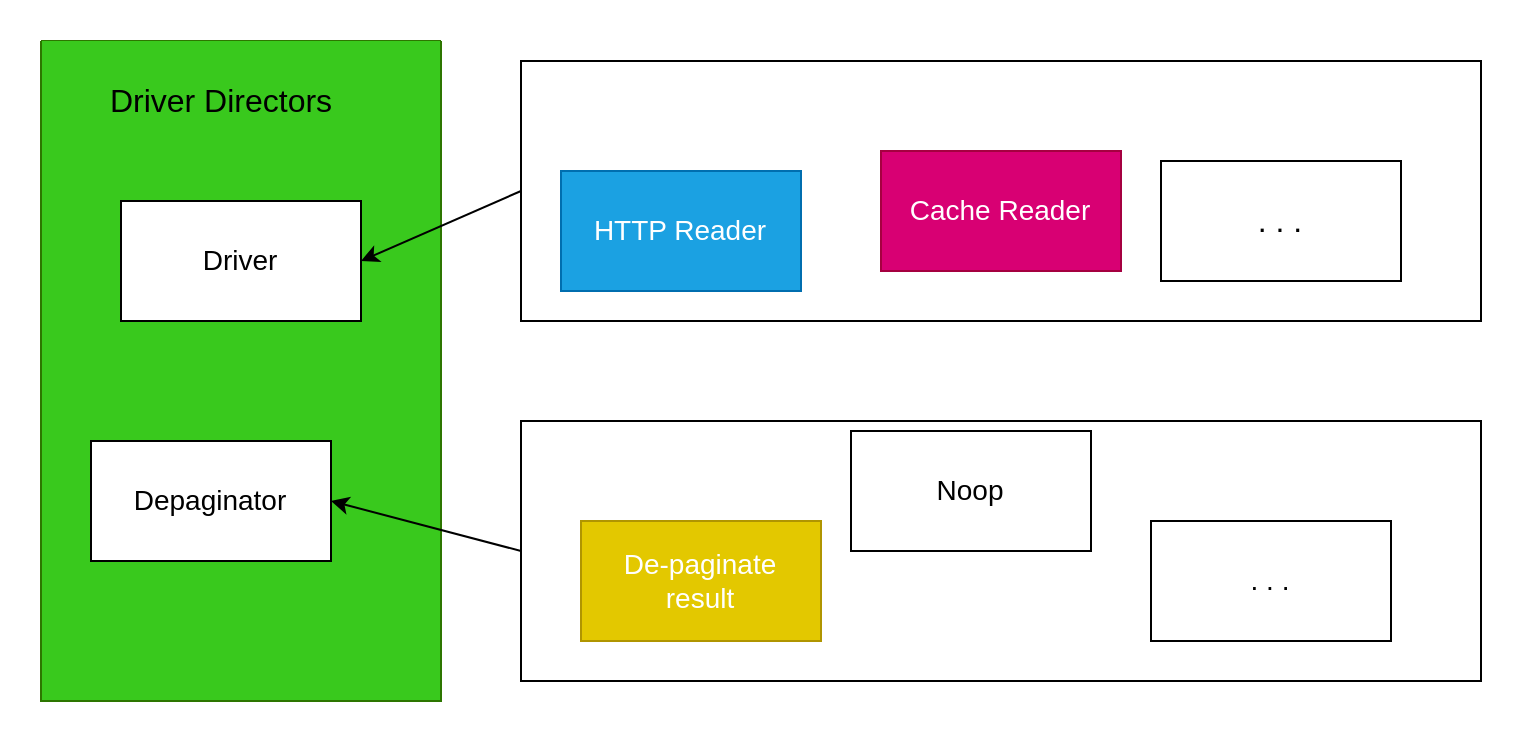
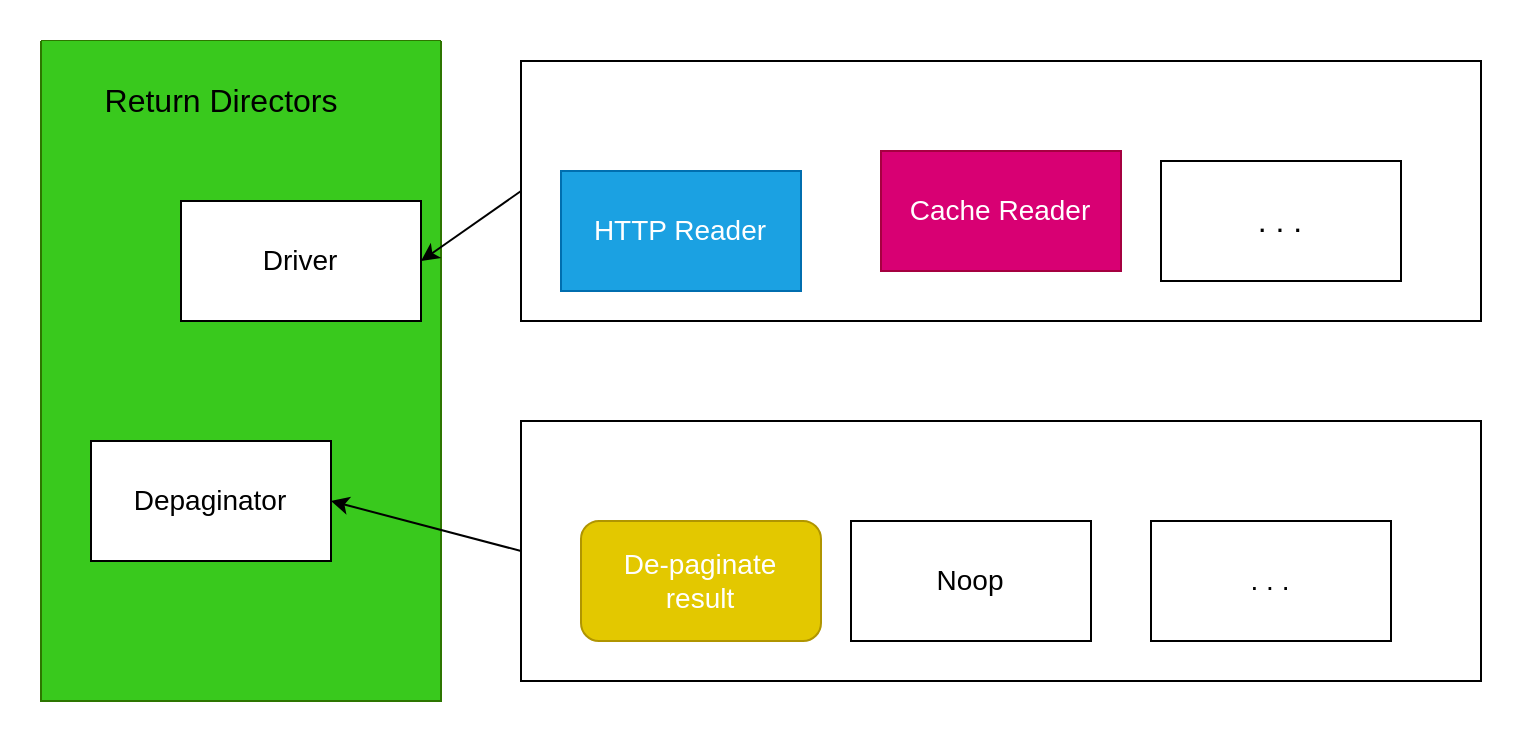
node "Driver Directors": label "Driver Directors" -> "Return Directors"
node "Driver": moved (241, 261) -> (301, 261)
node "Noop": moved (971, 491) -> (971, 581)
node "De-paginate result": shape rectangle -> rounded rectangle
